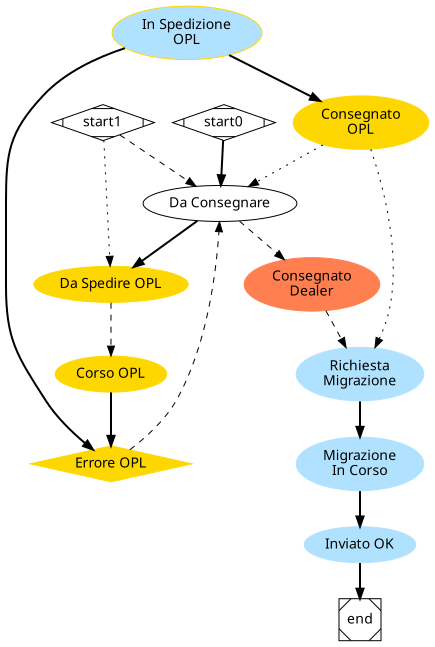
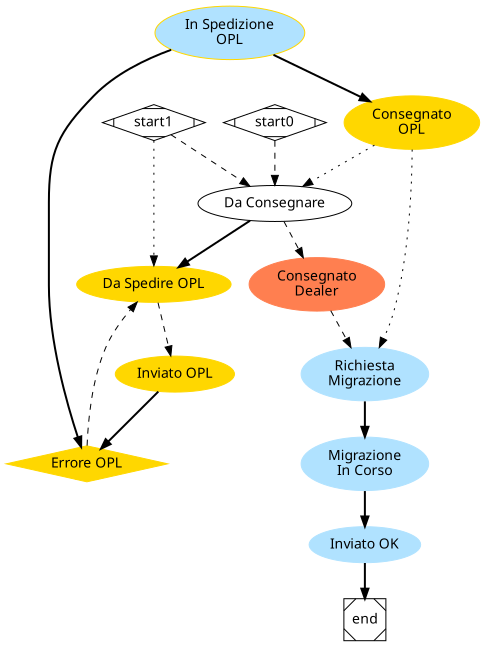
edge "start0" -> "Da Consegnare": style bold -> dashed
edge "Errore OPL" -> "Da Consegnare": now "Errore OPL" -> "Da Spedire OPL"
node "Corso OPL": label "Corso OPL" -> "Inviato OPL"
